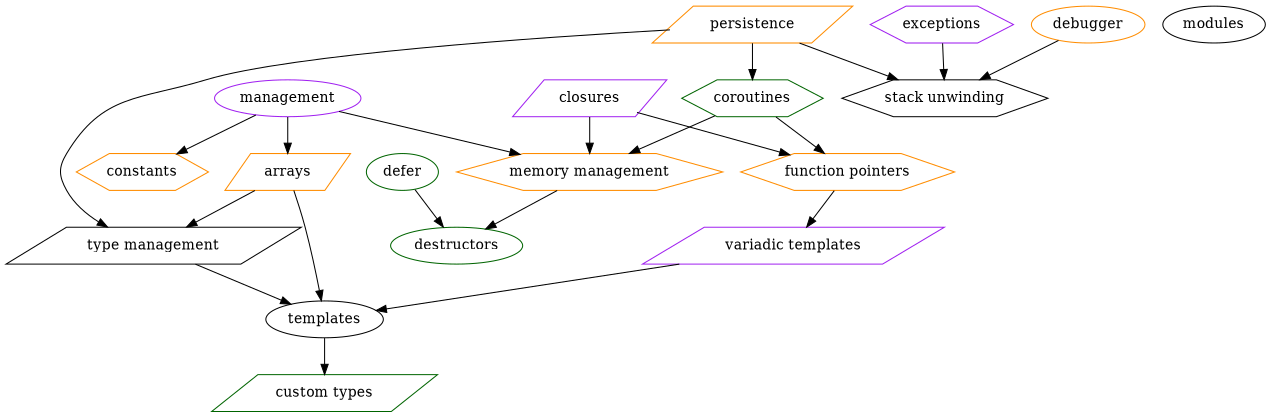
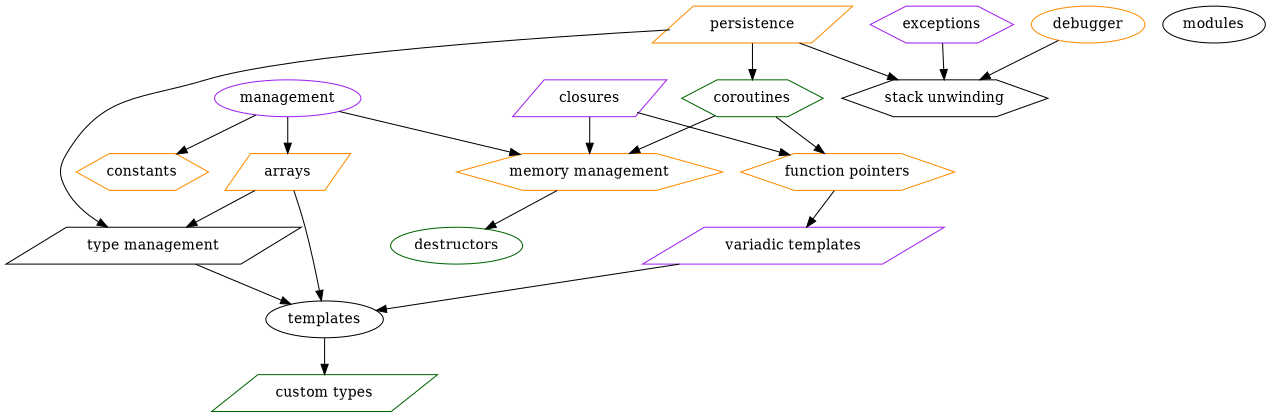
node "defer": removed
